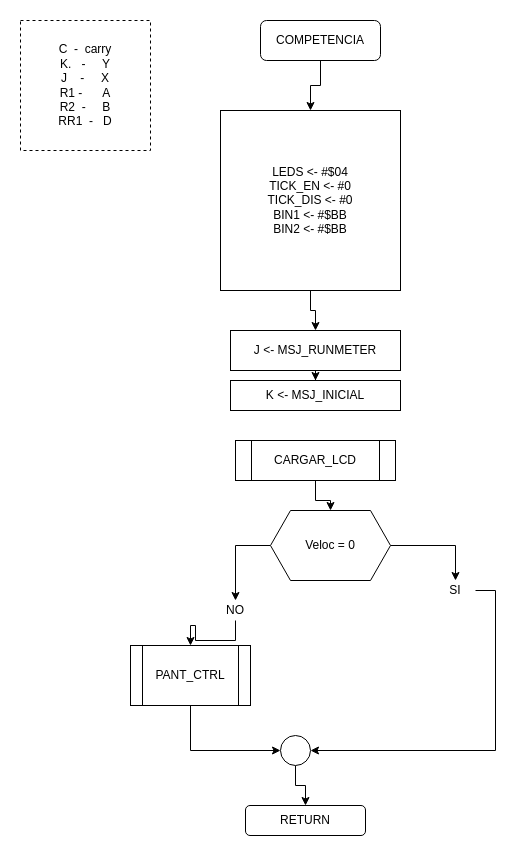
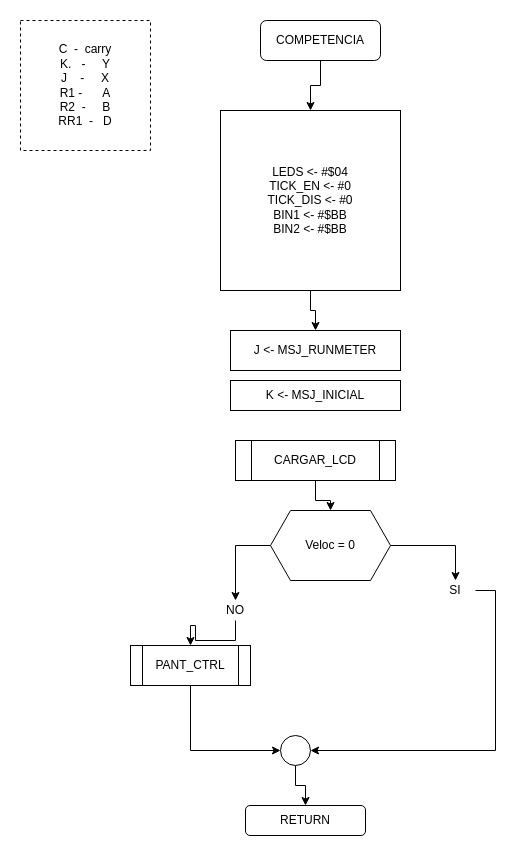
edge "J <- MSJ_RUNMETER" -> "K <- MSJ_INICIAL": removed
node "PANT_CTRL": size 120x60 -> 120x40
